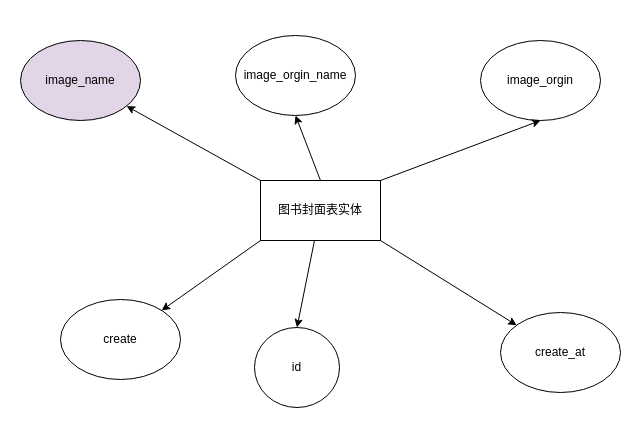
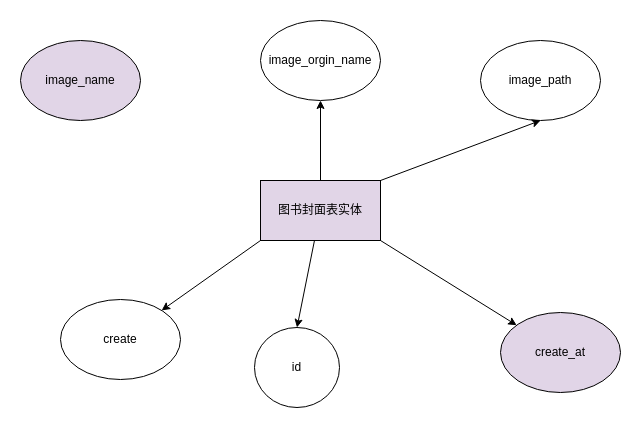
node "image_orgin_name": moved (296, 76) -> (321, 61)
node "image_orgin": label "image_orgin" -> "image_path"
edge "图书封面表实体" -> "image_name": removed
node "图书封面表实体": fillcolor #ffffff -> #e1d5e7
node "create_at": fillcolor #ffffff -> #e1d5e7
